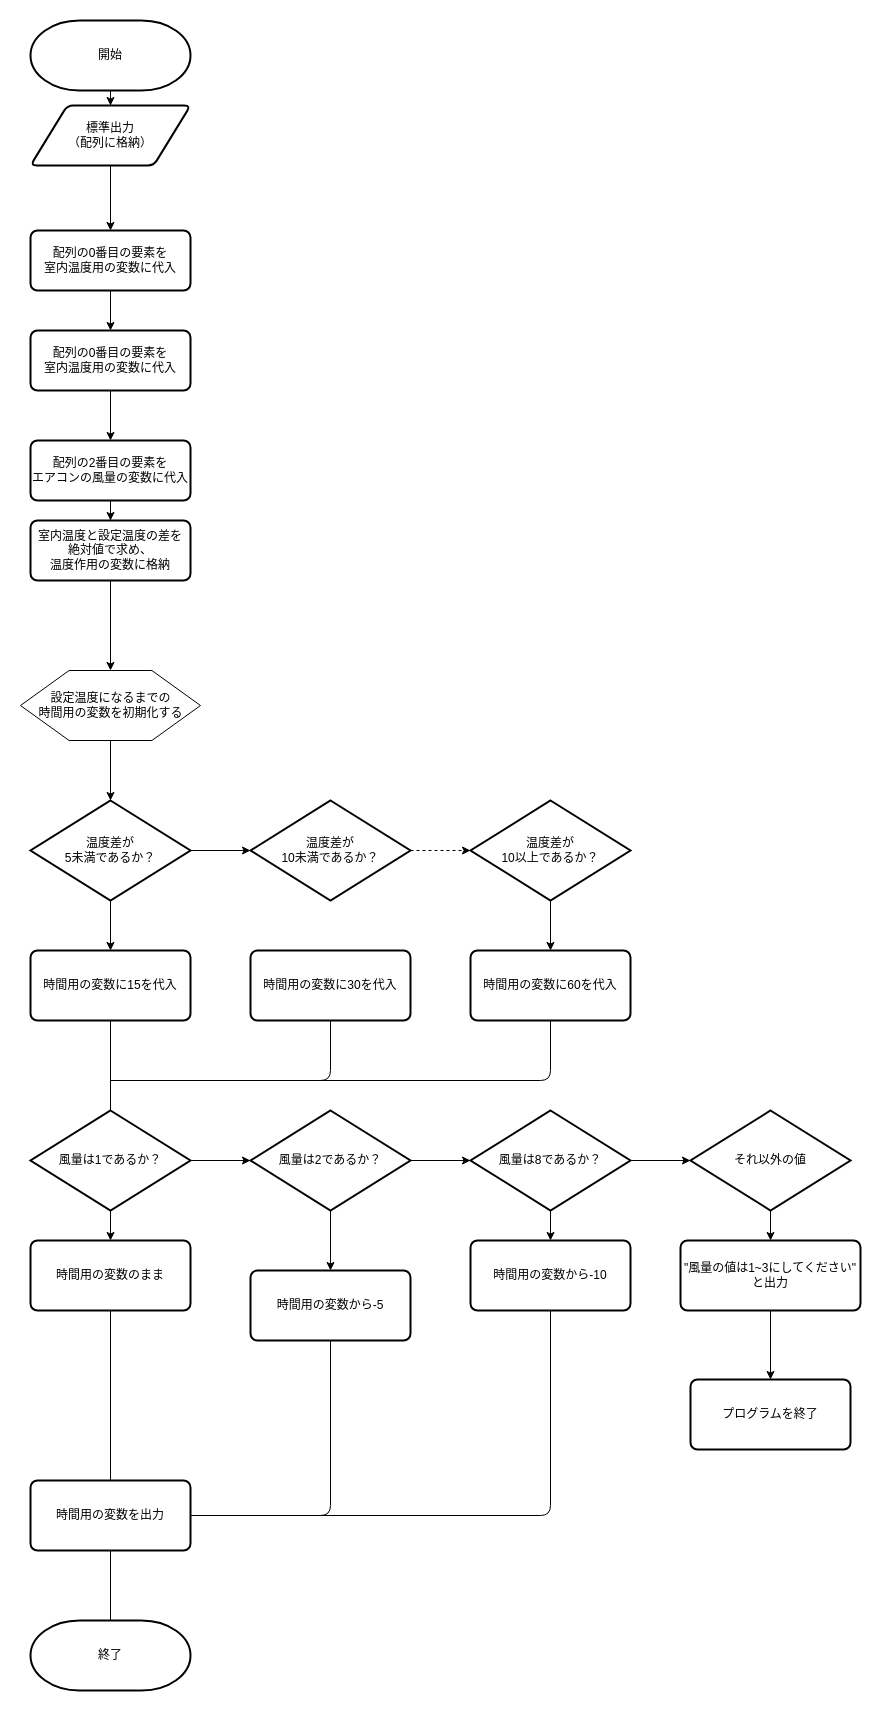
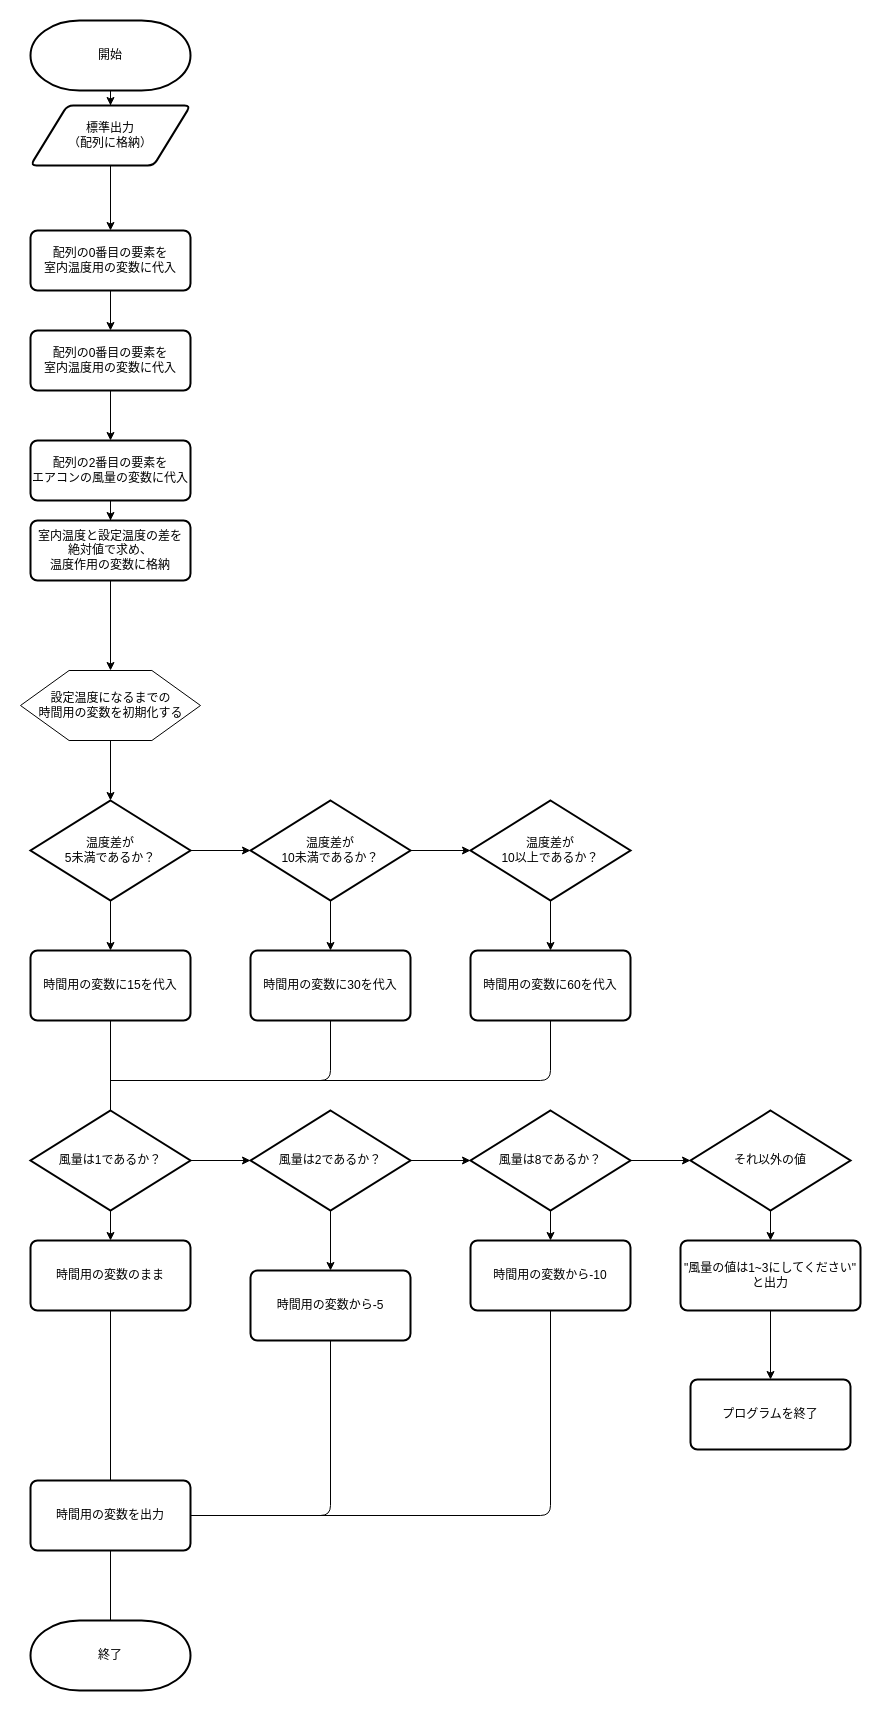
edge "温度差が 10未満であるか？" -> "温度差が 10以上であるか？": style dashed -> solid
edge "温度差が 10未満であるか？" -> "時間用の変数に30を代入": added
